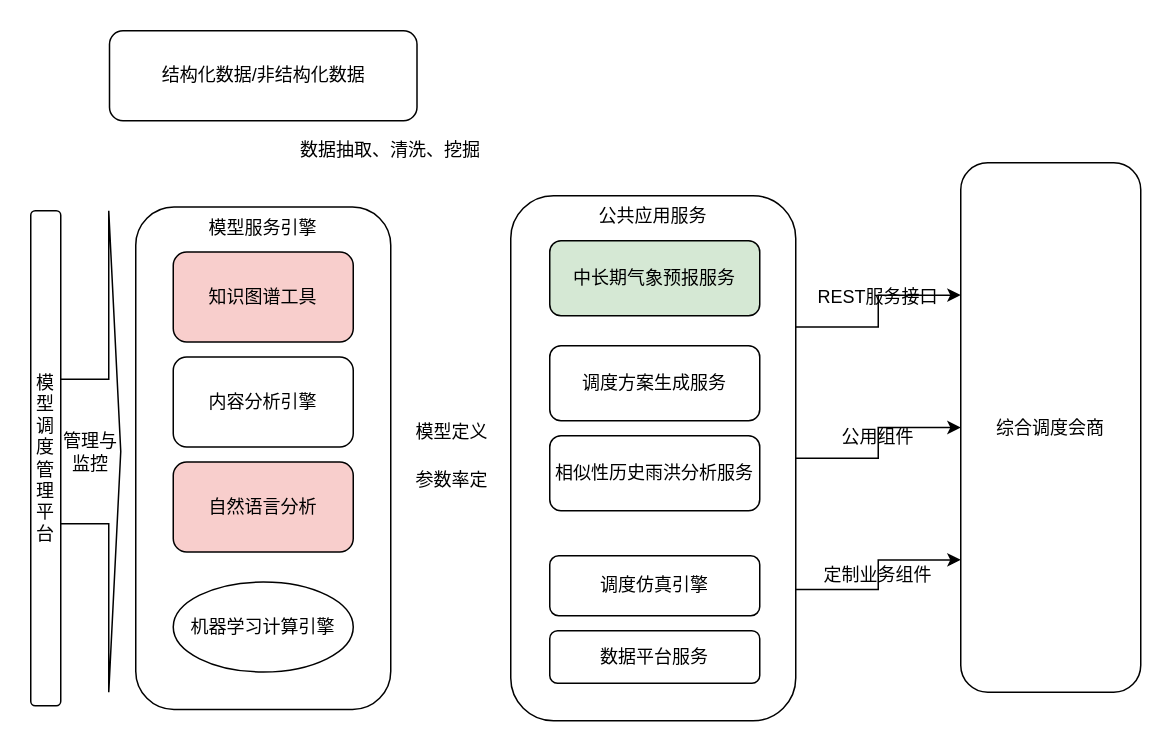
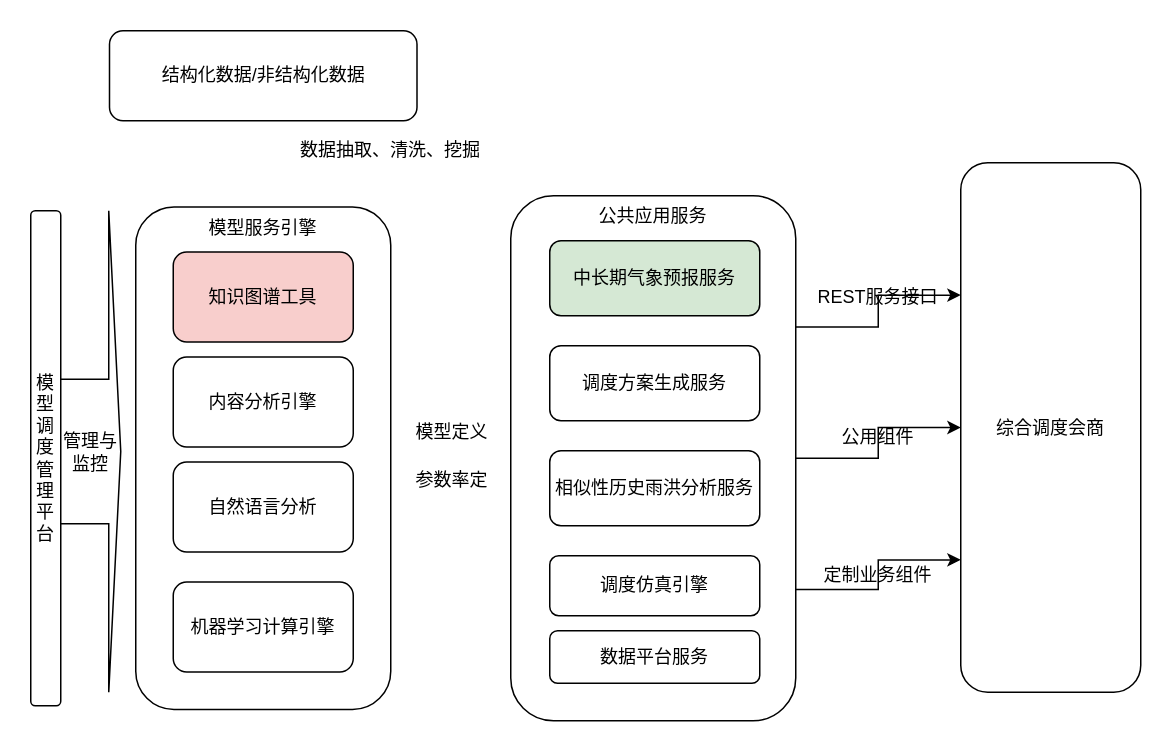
node "相似性历史雨洪分析服务": moved (655, 473) -> (655, 488)
node "自然语言分析": fillcolor #f8cecc -> #ffffff
node "机器学习计算引擎": shape ellipse -> rounded rectangle
